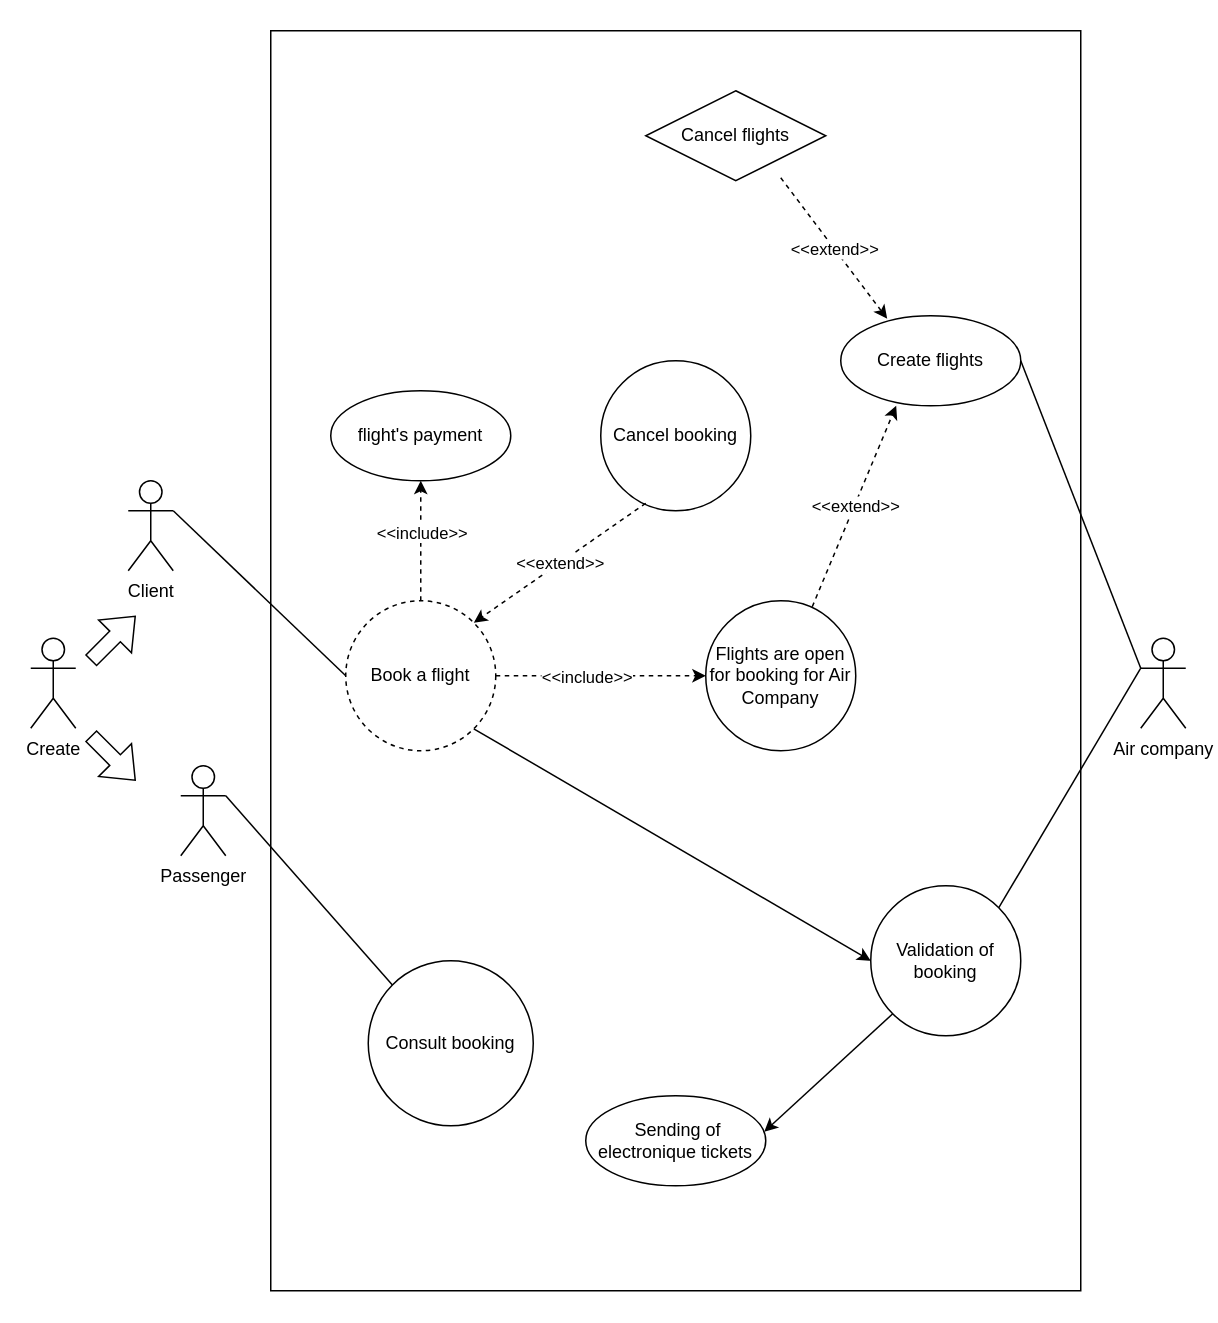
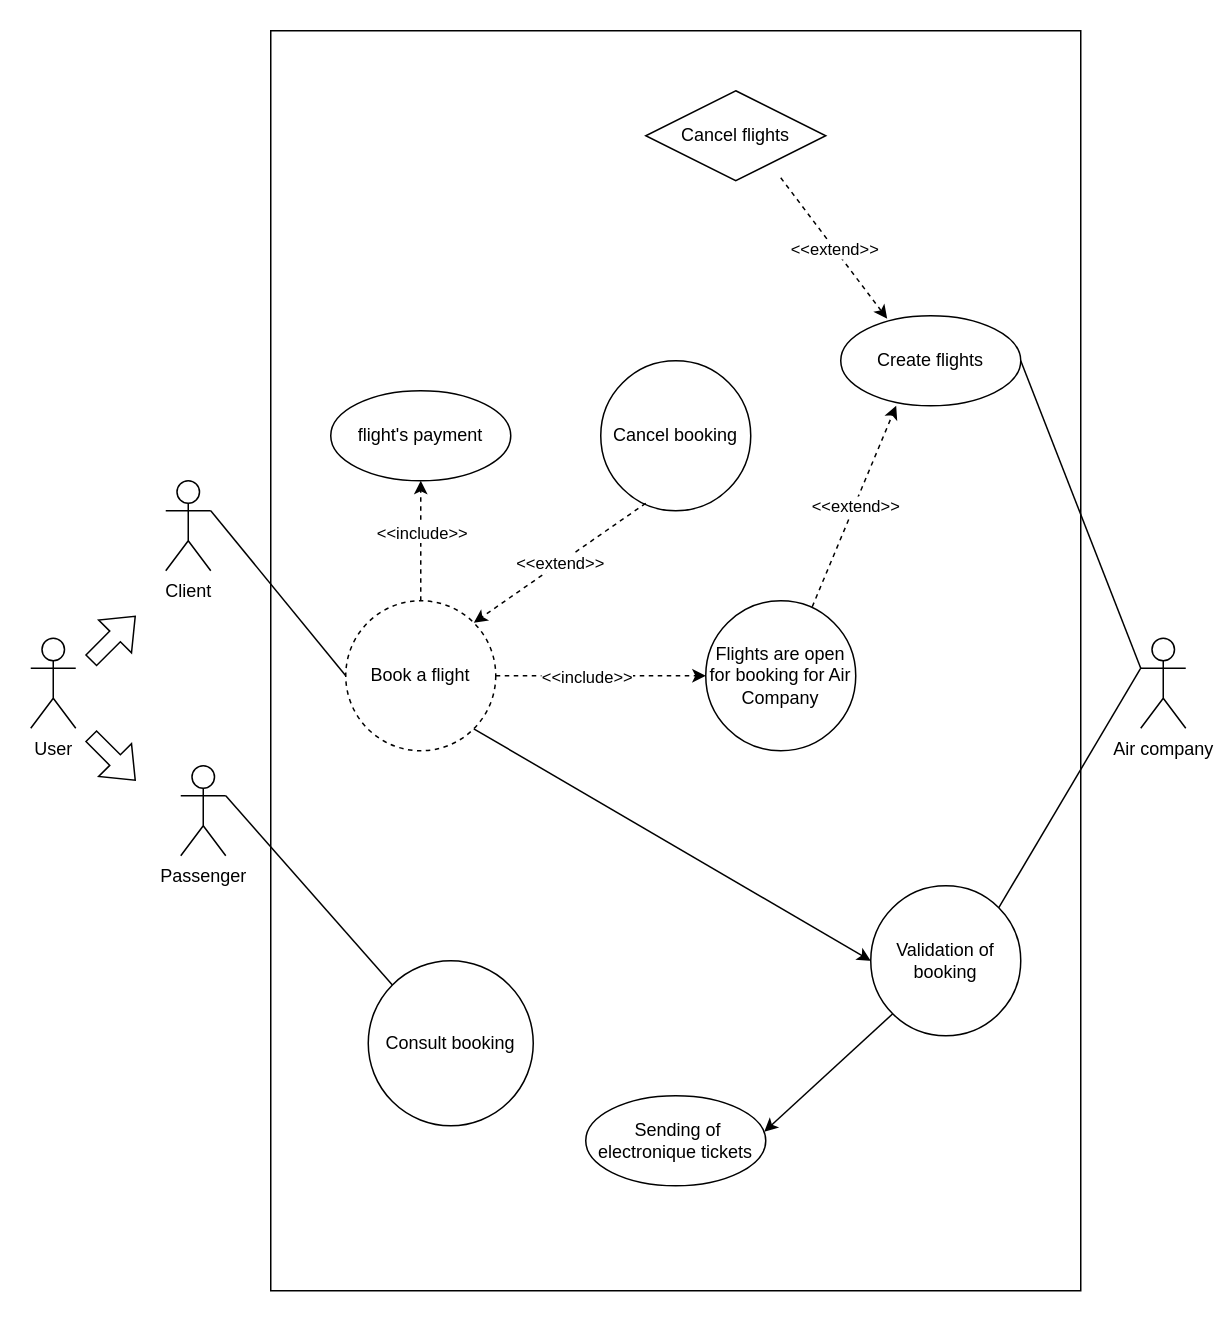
node "Client": moved (151, 526) -> (188, 526)
node "Create": label "Create" -> "User"
